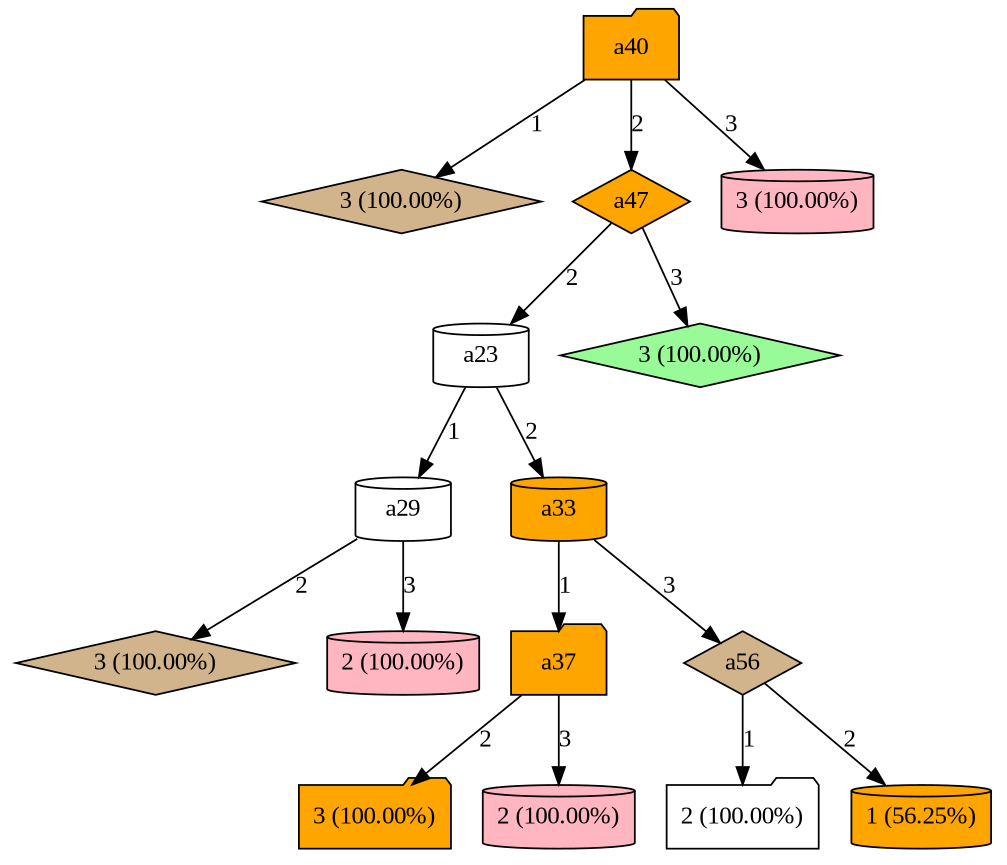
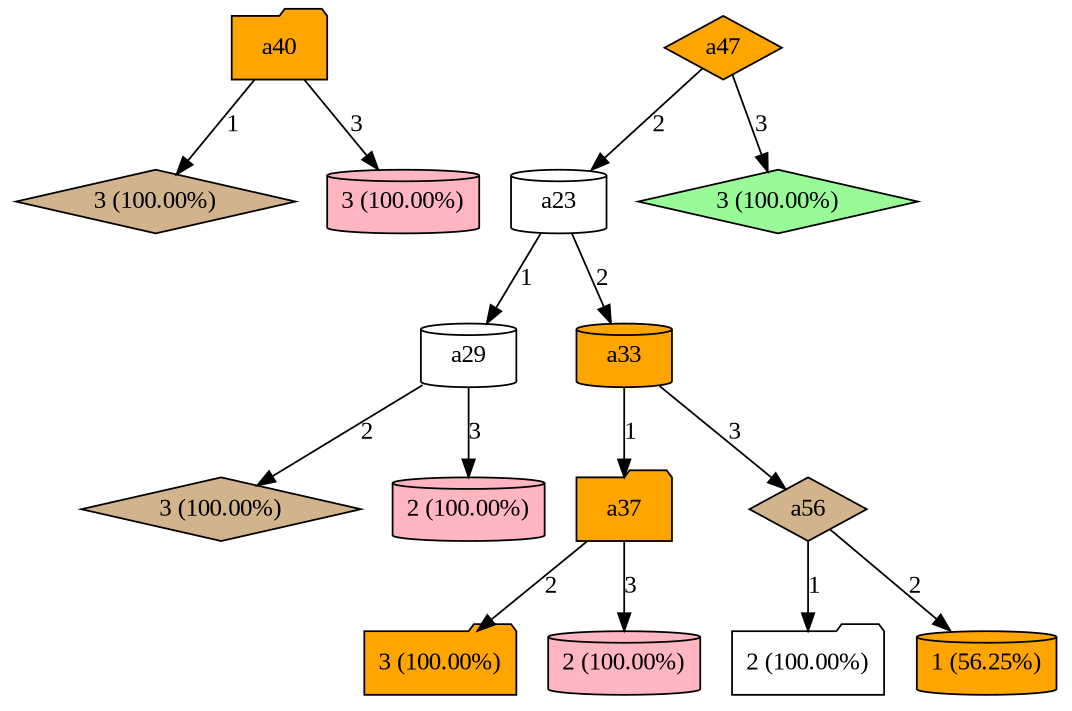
edge "a40" -> "a47": removed, label "2"
